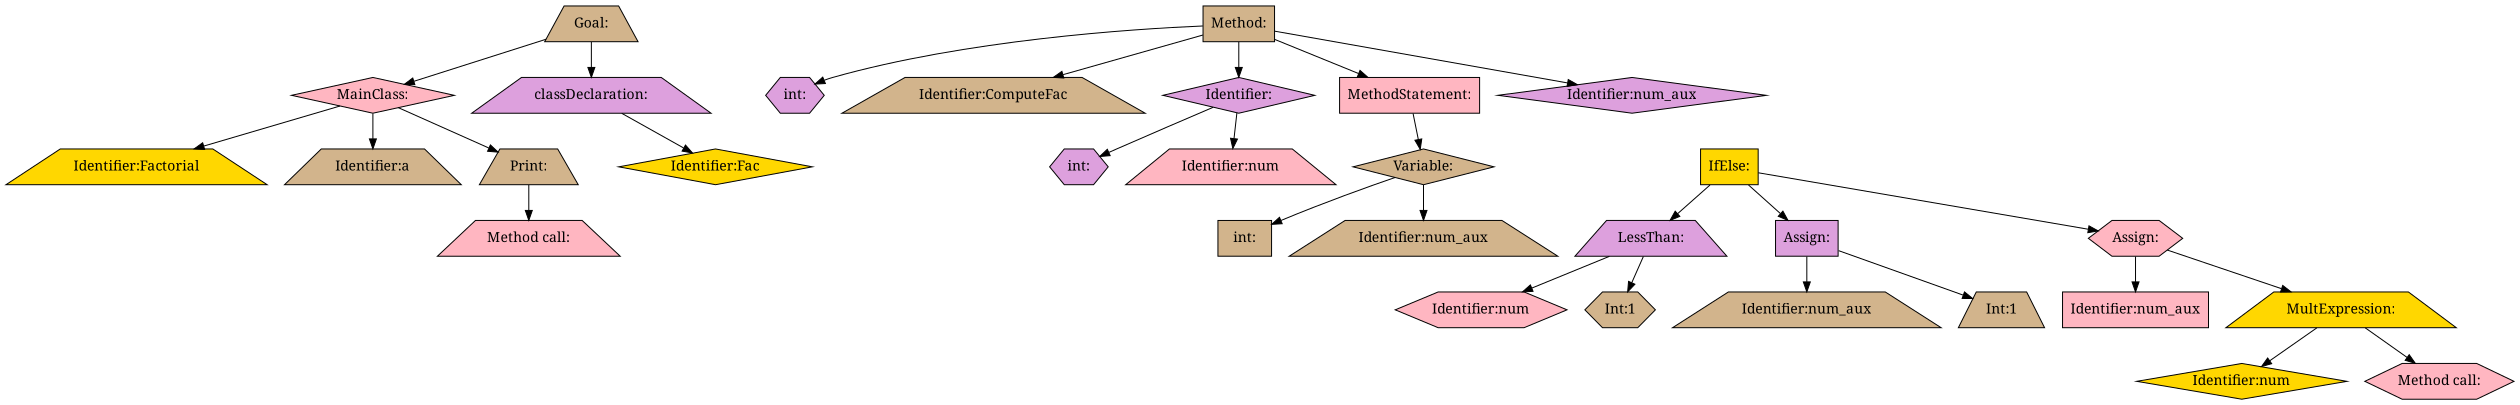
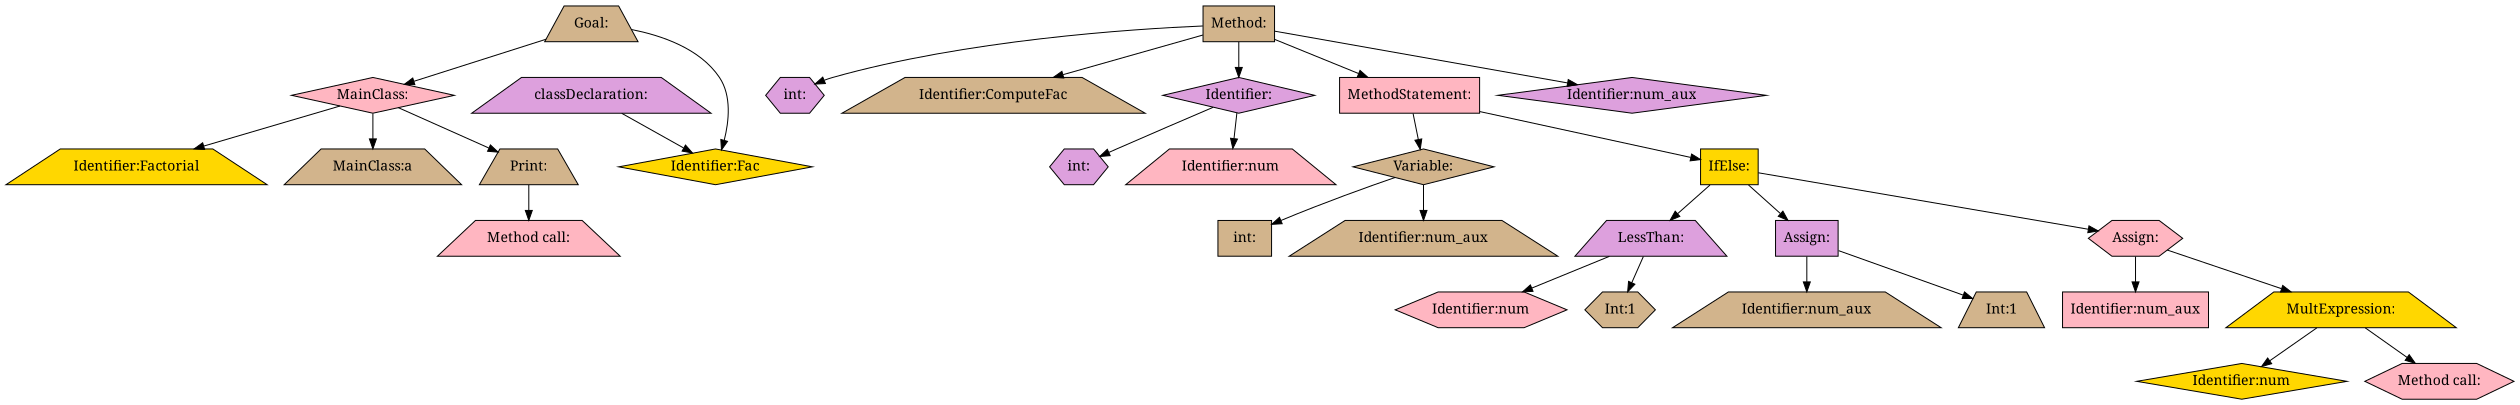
edge "Goal:" -> "classDeclaration:": now "Goal:" -> "Identifier:Fac"
edge "MethodStatement:" -> "IfElse:": added
node "Identifier:a": label "Identifier:a" -> "MainClass:a"
